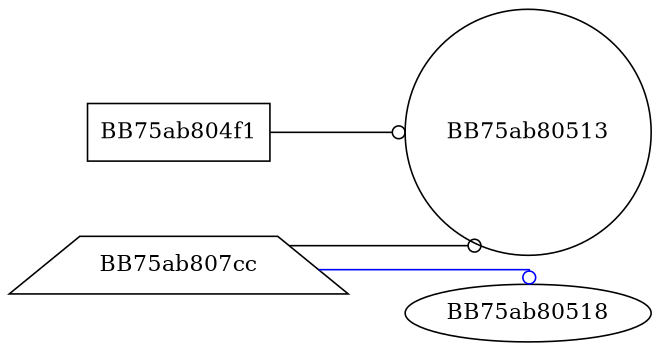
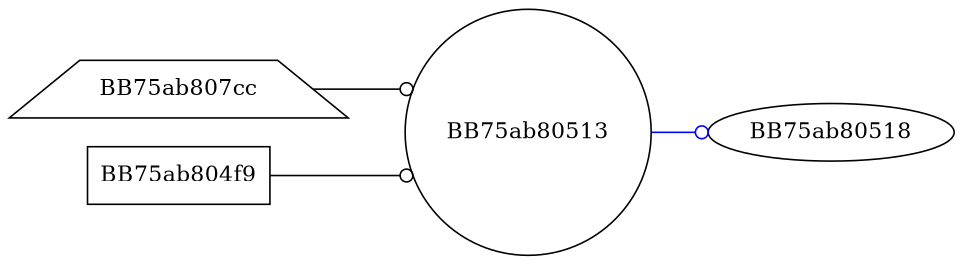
node "BB75ab804f1": label "BB75ab804f1" -> "BB75ab804f9"
edge "BB75ab807cc" -> "BB75ab80518": now "BB75ab80513" -> "BB75ab80518"
